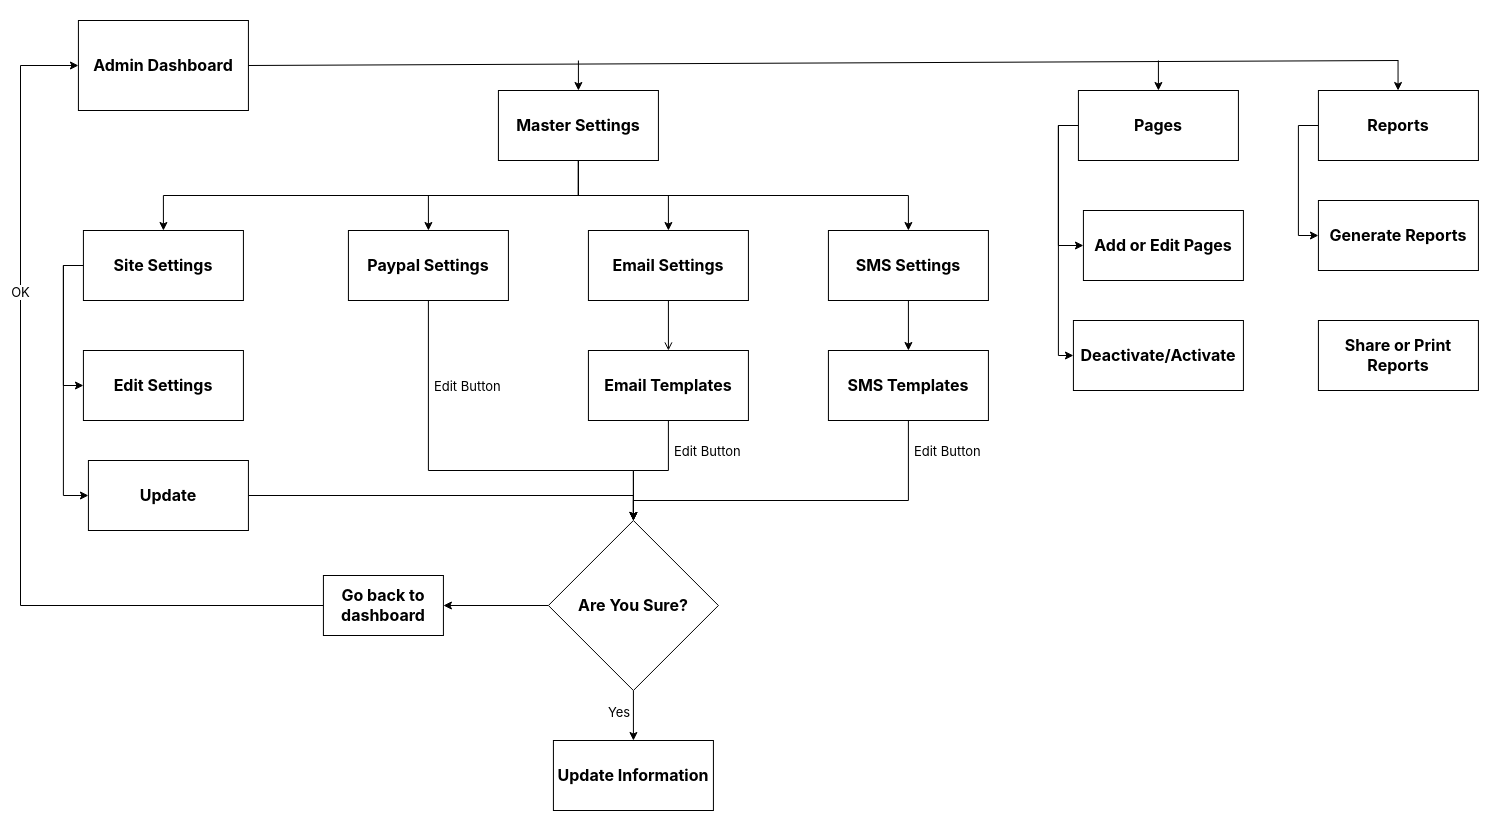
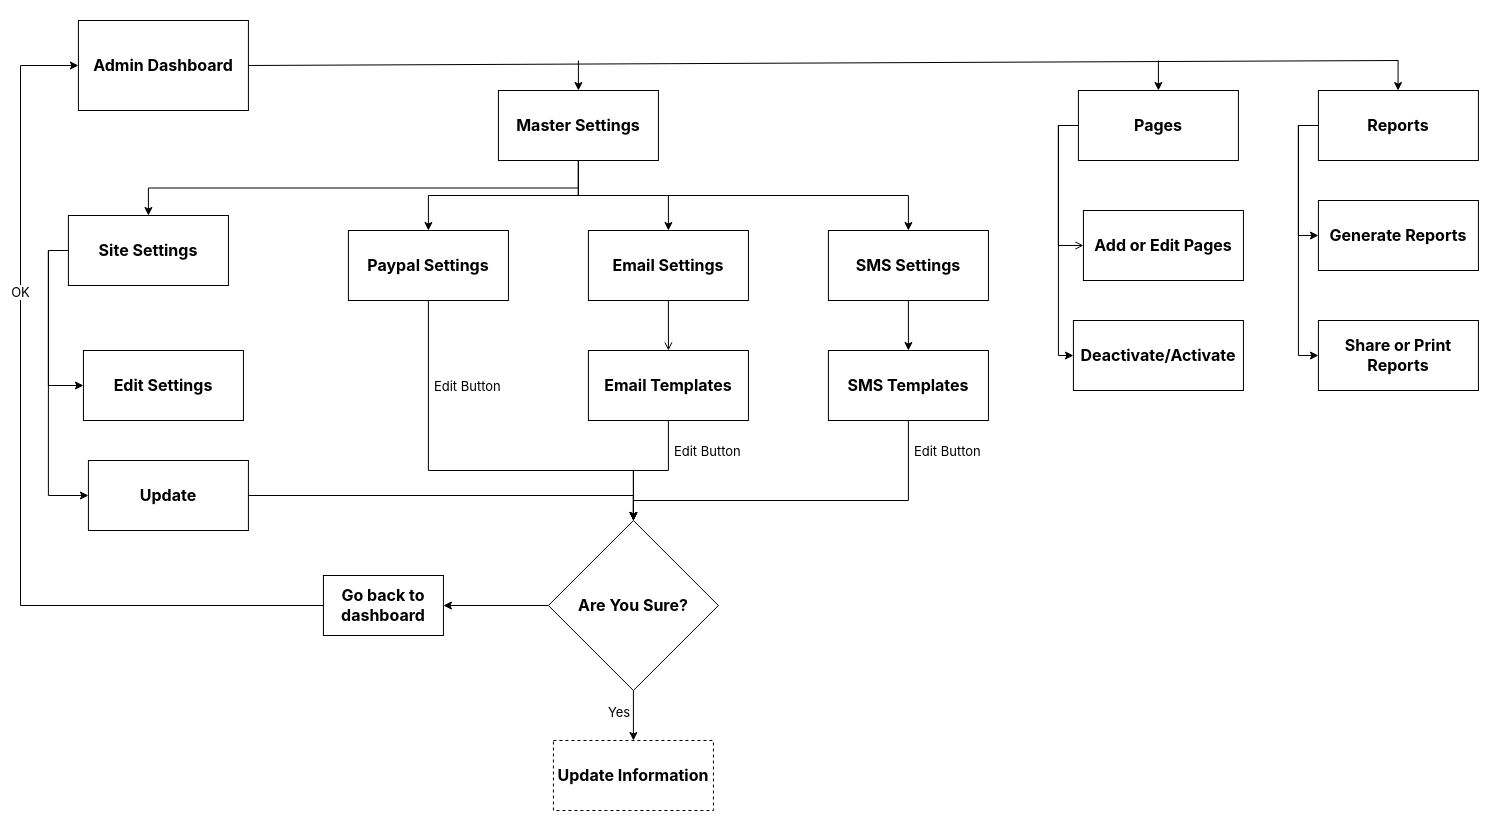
edge "Pages" -> "Add or Edit Pages": arrowhead classic -> open
node "Site Settings": moved (163, 266) -> (148, 251)
edge "Reports" -> "Share or Print Reports": added
node "Update Information": style solid -> dashed
